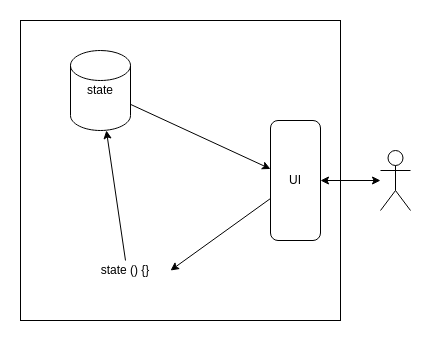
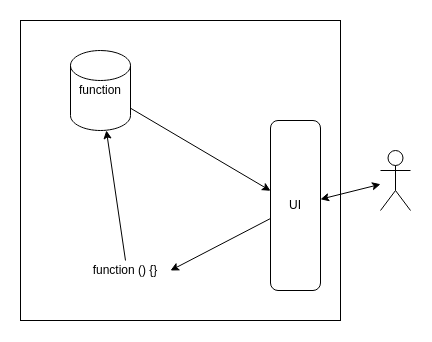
node "state": label "state" -> "function"
node "UI": size 50x120 -> 50x170
node "state () {}": label "state () {}" -> "function () {}"
